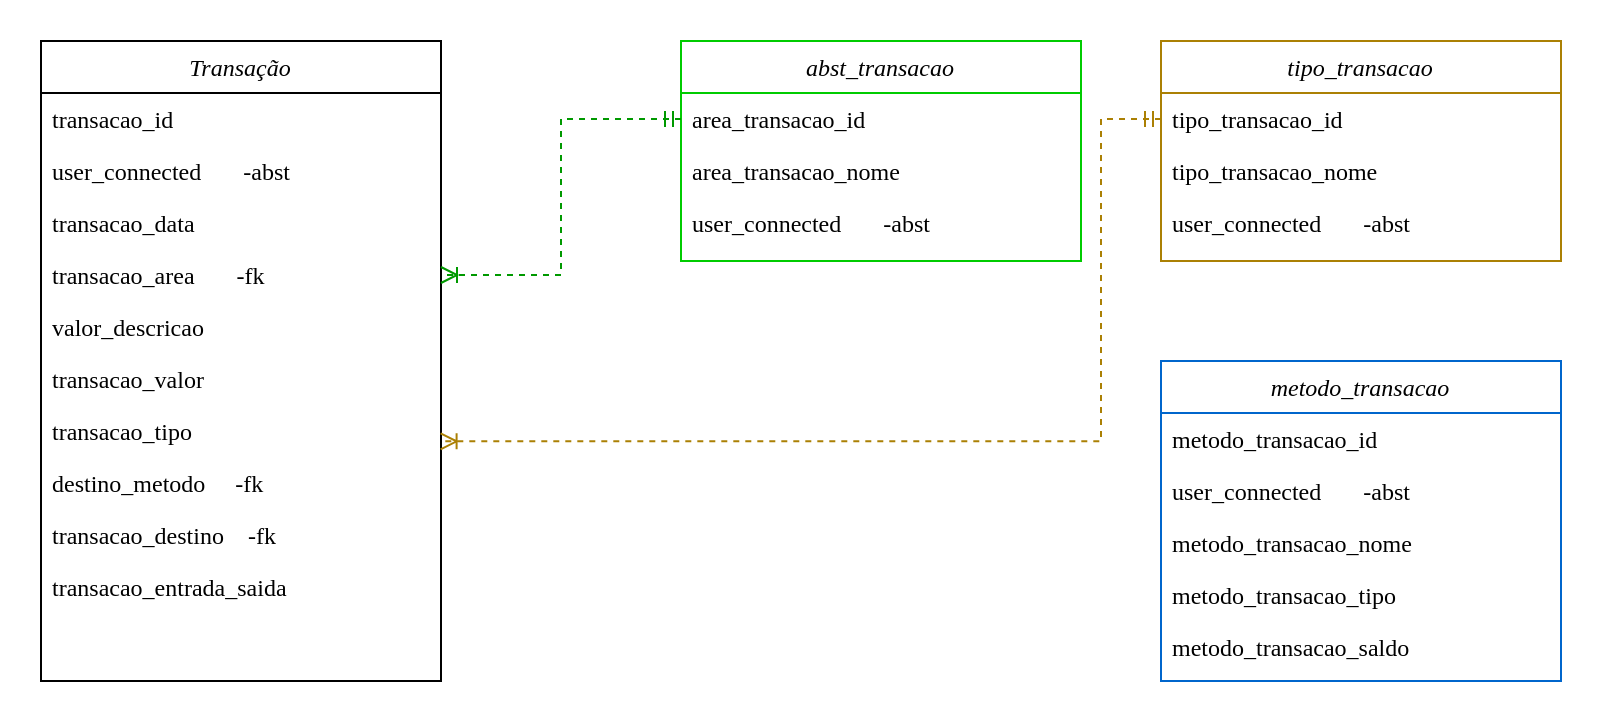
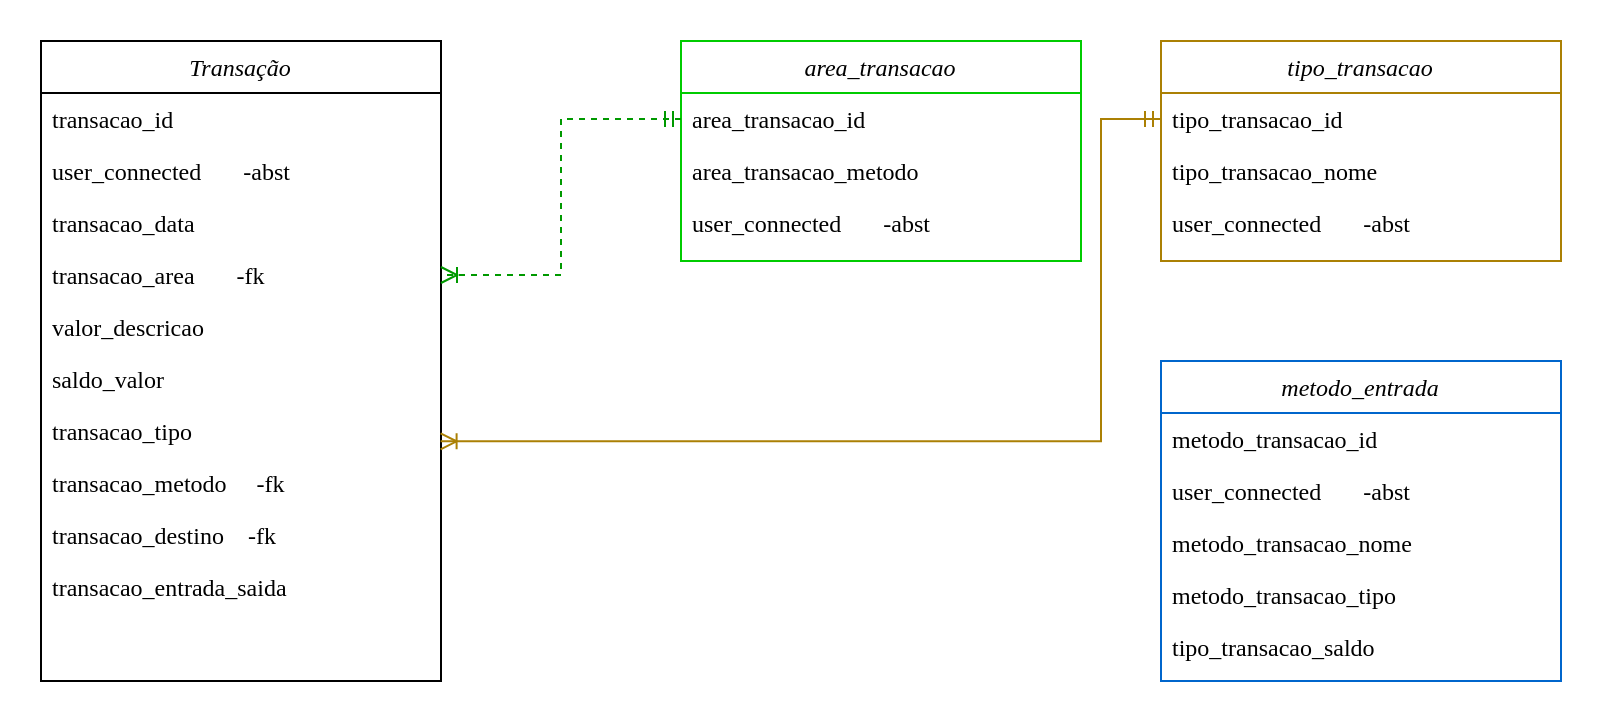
node "abst_transacao": label "abst_transacao" -> "area_transacao"
node "area_transacao_nome": label "area_transacao_nome" -> "area_transacao_metodo"
node "transacao_valor": label "transacao_valor" -> "saldo_valor"
node "metodo_transacao": label "metodo_transacao" -> "metodo_entrada"
edge "tipo_transacao_id" -- "transacao_tipo": style dashed -> solid
node "destino_metodo -fk": label "destino_metodo -fk" -> "transacao_metodo -fk"
node "metodo_transacao_saldo": label "metodo_transacao_saldo" -> "tipo_transacao_saldo"
